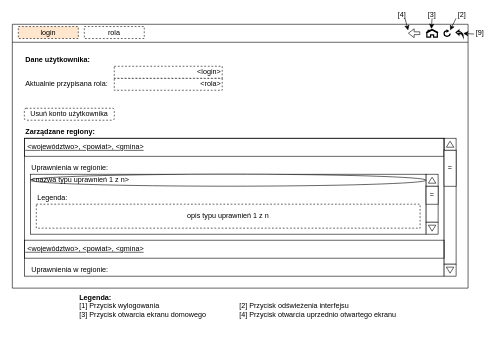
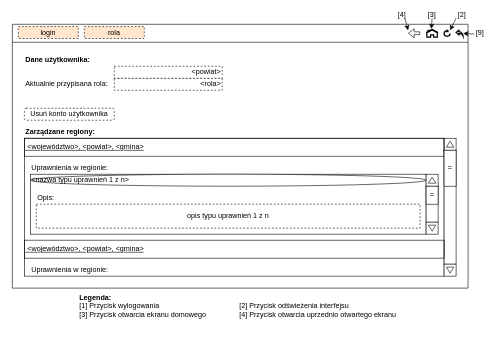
node "rola": fillcolor #ffffff -> #ffe6cc
node "<login>": label "<login>" -> "<powiat>"
node "Legenda:": label "Legenda:" -> "Opis:"
